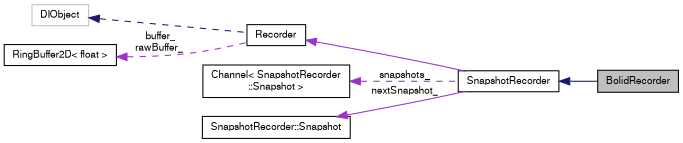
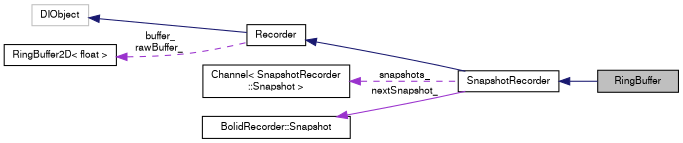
edge "Recorder" -> "DIObject": style dashed -> solid
edge "SnapshotRecorder" -> "Recorder": color darkorchid3 -> midnightblue
node "BolidRecorder": label "BolidRecorder" -> "RingBuffer"
node "SnapshotRecorder::Snapshot": label "SnapshotRecorder::Snapshot" -> "BolidRecorder::Snapshot"
